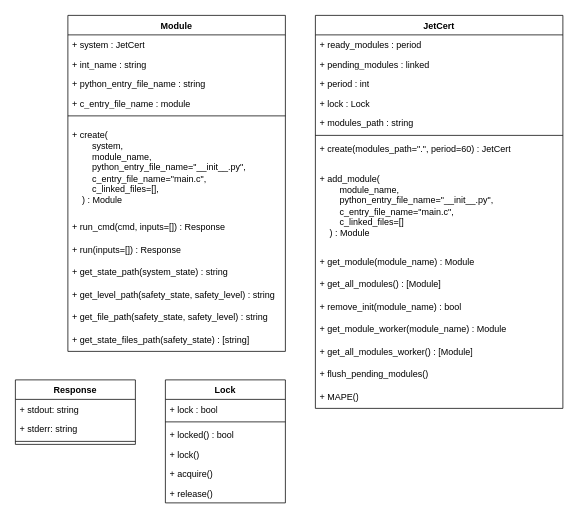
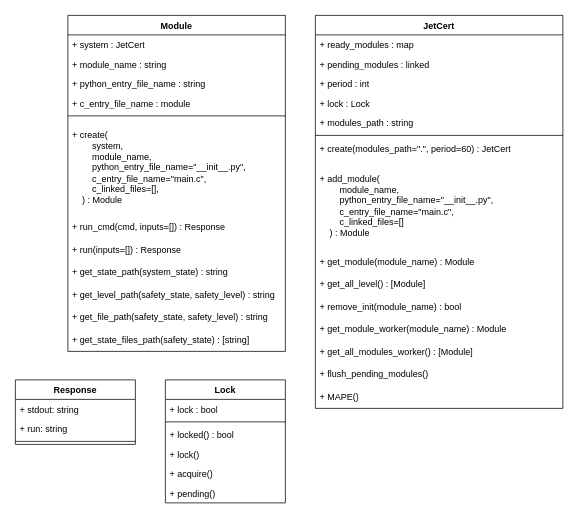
node "+ ready_modules : period": label "+ ready_modules : period" -> "+ ready_modules : map"
node "+ int_name : string": label "+ int_name : string" -> "+ module_name : string"
node "+ get_all_modules() : [Module]": label "+ get_all_modules() : [Module]" -> "+ get_all_level() : [Module]"
node "+ stderr: string": label "+ stderr: string" -> "+ run: string"
node "+ release()": label "+ release()" -> "+ pending()"
